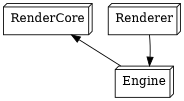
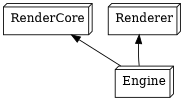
edge "Renderer" -> "Engine": reversed
